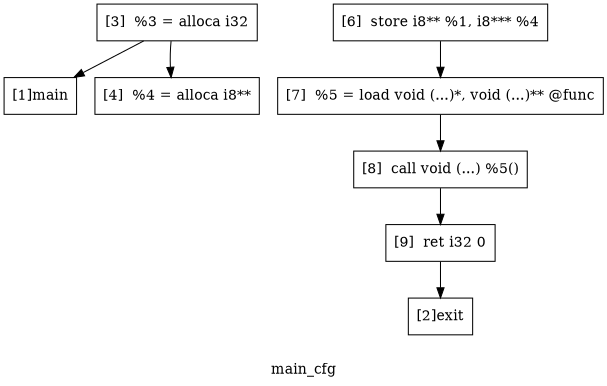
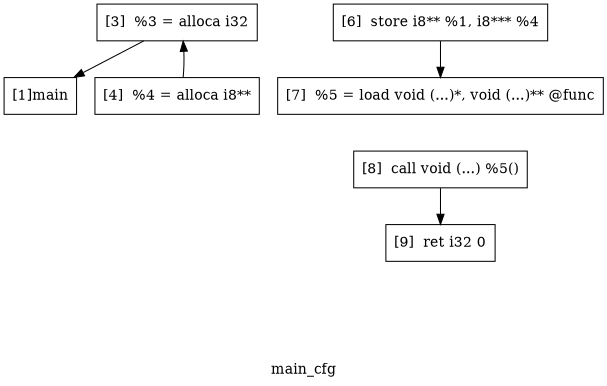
edge "[3]  %3 = alloca i32" -> "[4]  %4 = alloca i8**": reversed
edge "[7]  %5 = load void (...)*, void (...)** @func" -> "[8]  call void (...) %5()": removed
node "[2]exit": removed
